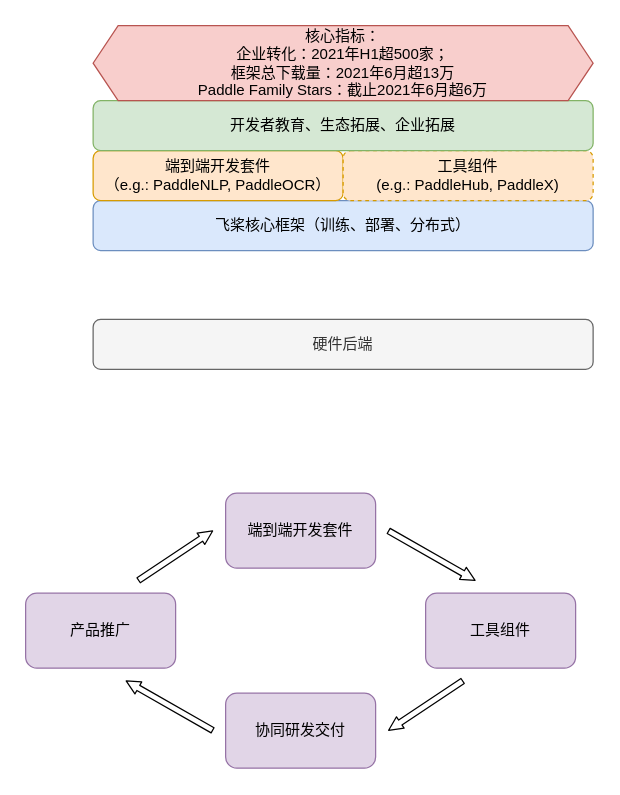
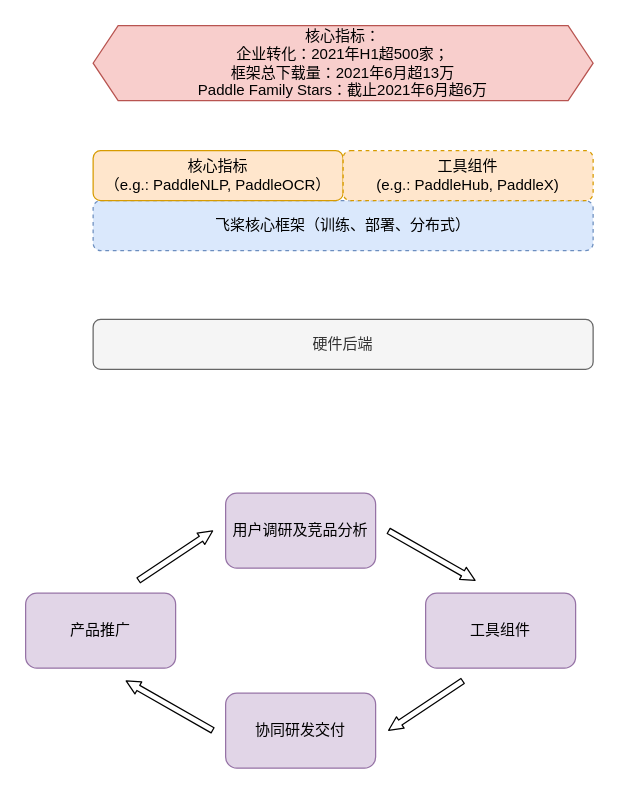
node "开发者教育、生态拓展、企业拓展": removed
node "端到端开发套件 （e.g.: PaddleNLP, PaddleOCR）": label "端到端开发套件 （e.g.: PaddleNLP, PaddleOCR）" -> "核心指标 （e.g.: PaddleNLP, PaddleOCR）"
node "飞桨核心框架（训练、部署、分布式）": style solid -> dashed
node "端到端开发套件": label "端到端开发套件" -> "用户调研及竞品分析"
